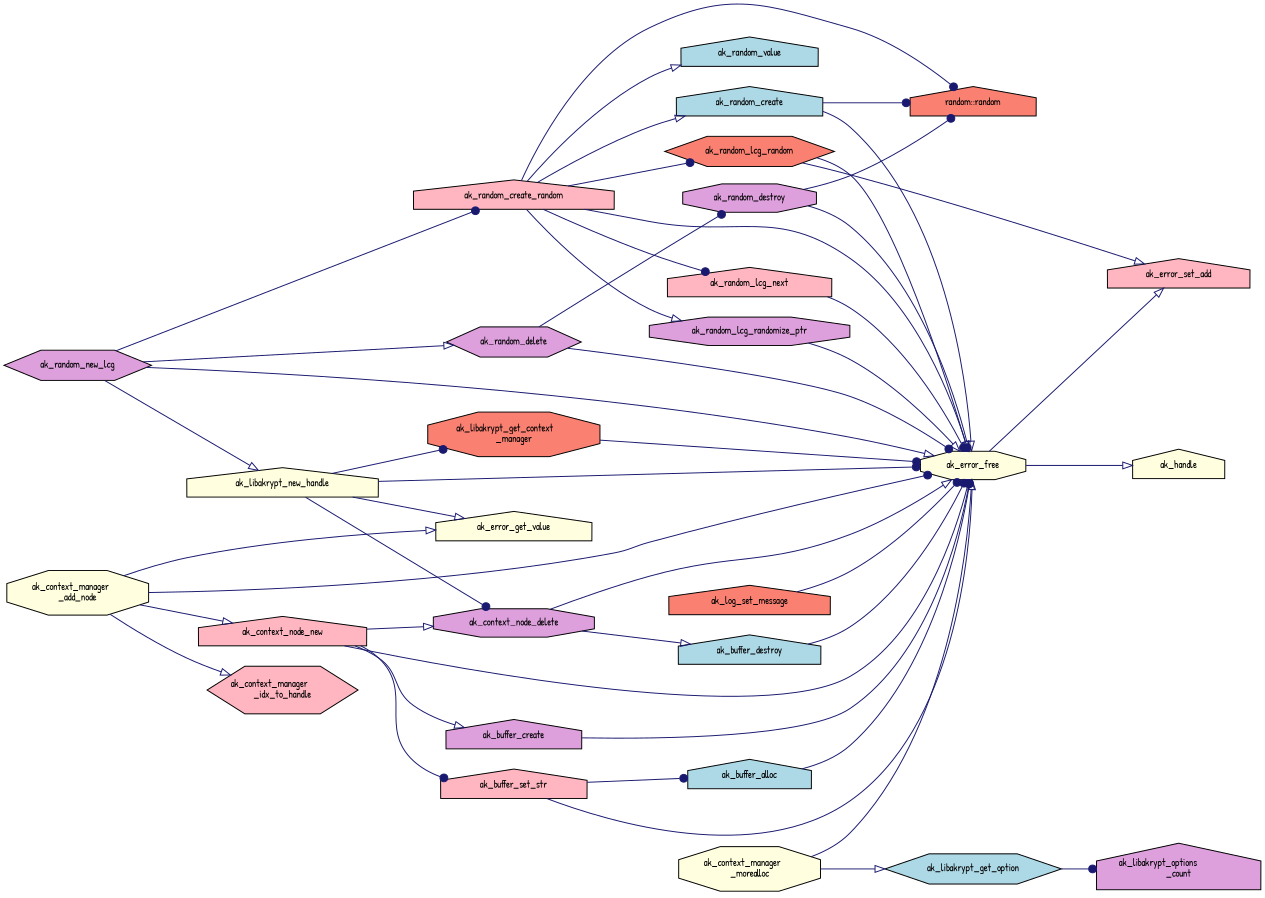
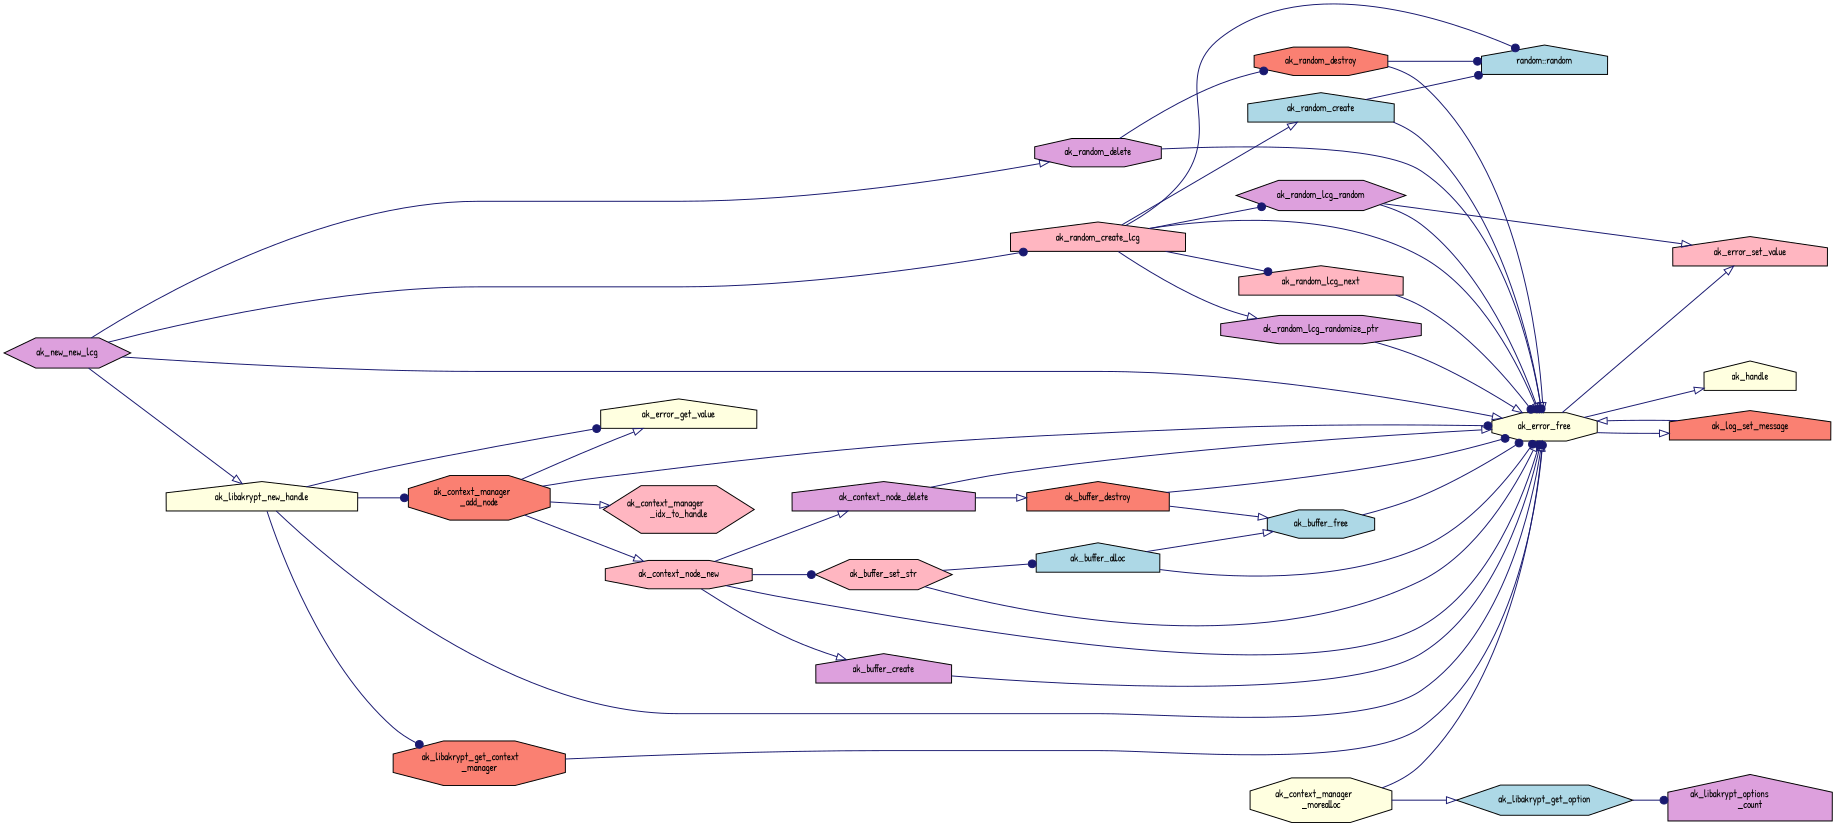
node "ak_random_value": removed
node "random::random": fillcolor salmon -> lightblue
node "ak_random_lcg_random": fillcolor salmon -> plum
node "ak_random_create_random": label "ak_random_create_random" -> "ak_random_create_lcg"
node "ak_random_destroy": fillcolor plum -> salmon
node "ak_error_set_add": label "ak_error_set_add" -> "ak_error_set_value"
node "ak_random_delete": shape hexagon -> octagon
node "ak_random_new_lcg": label "ak_random_new_lcg" -> "ak_new_new_lcg"
edge "ak_error_free" -> "ak_log_set_message": added
edge "ak_libakrypt_new_handle" -> "ak_error_free": arrowhead dot -> onormal
edge "ak_libakrypt_new_handle" -> "ak_error_get_value": arrowhead onormal -> dot
node "ak_buffer_free": added
edge "ak_log_set_message" -> "ak_error_free": arrowhead dot -> onormal
edge "ak_libakrypt_new_handle" -> "ak_context_node_delete": now "ak_libakrypt_new_handle" -> "ak_context_manager _add_node"
node "ak_context_manager _add_node": fillcolor lightyellow -> salmon
node "ak_context_node_delete": shape octagon -> house
node "ak_context_node_new": shape house -> octagon
node "ak_buffer_destroy": fillcolor lightblue -> salmon
node "ak_buffer_set_str": shape house -> hexagon
